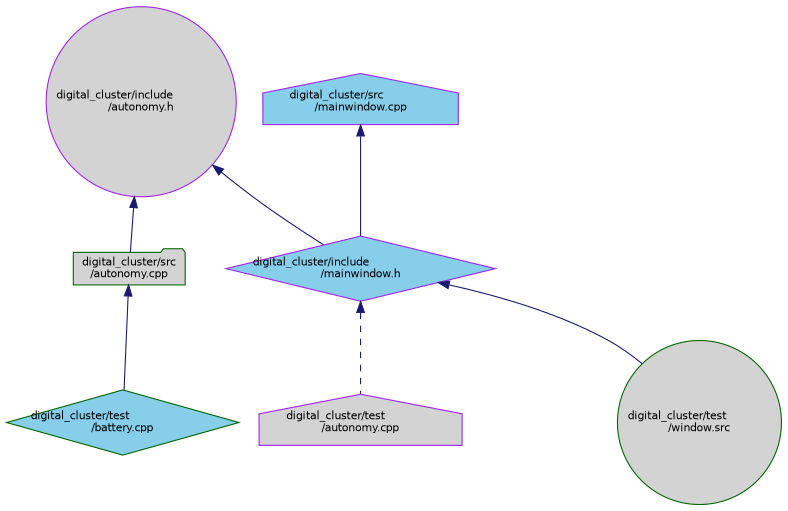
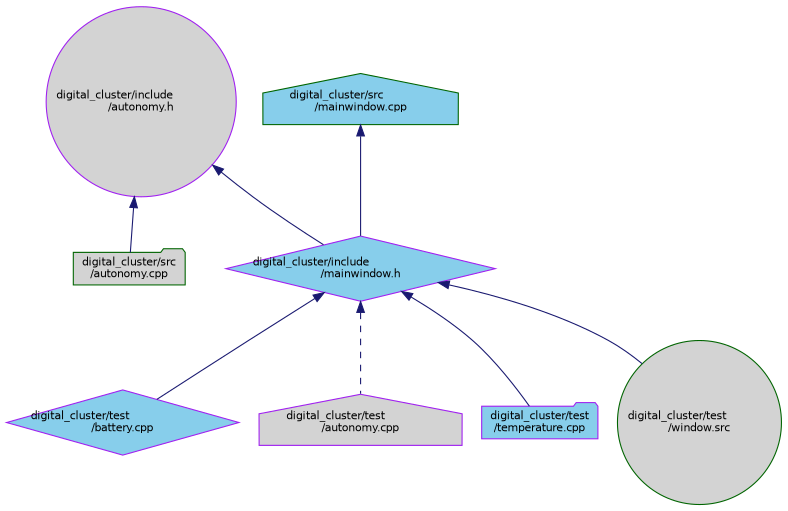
node "digital_cluster/src /mainwindow.cpp": color purple -> darkgreen
edge "digital_cluster/test /battery.cpp" -> "digital_cluster/src /autonomy.cpp": now "digital_cluster/test /battery.cpp" -> "digital_cluster/include /mainwindow.h"
node "digital_cluster/test /battery.cpp": color darkgreen -> purple
node "digital_cluster/test /temperature.cpp": added
